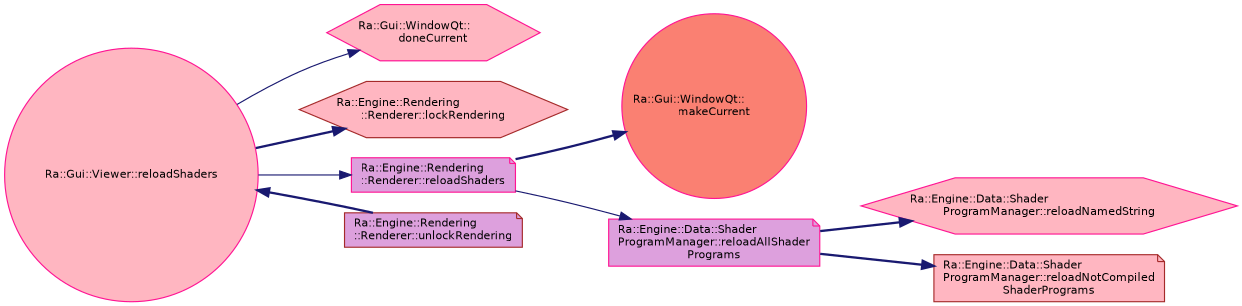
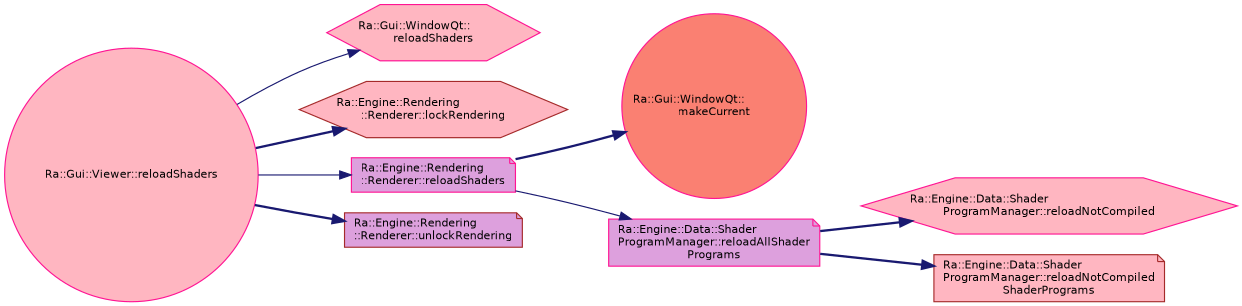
node "Ra::Gui::WindowQt:: doneCurrent": label "Ra::Gui::WindowQt:: doneCurrent" -> "Ra::Gui::WindowQt:: reloadShaders"
edge "Ra::Engine::Rendering ::Renderer::unlockRendering" -> "Ra::Gui::Viewer::reloadShaders": reversed
node "Ra::Engine::Data::Shader ProgramManager::reloadNamedString": label "Ra::Engine::Data::Shader ProgramManager::reloadNamedString" -> "Ra::Engine::Data::Shader ProgramManager::reloadNotCompiled"
